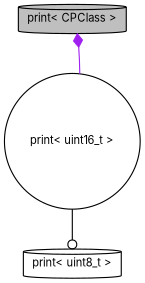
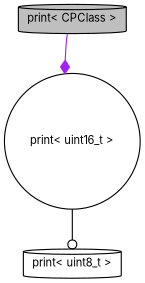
edge "print< uint16_t >" -> "print< CPClass >": reversed
